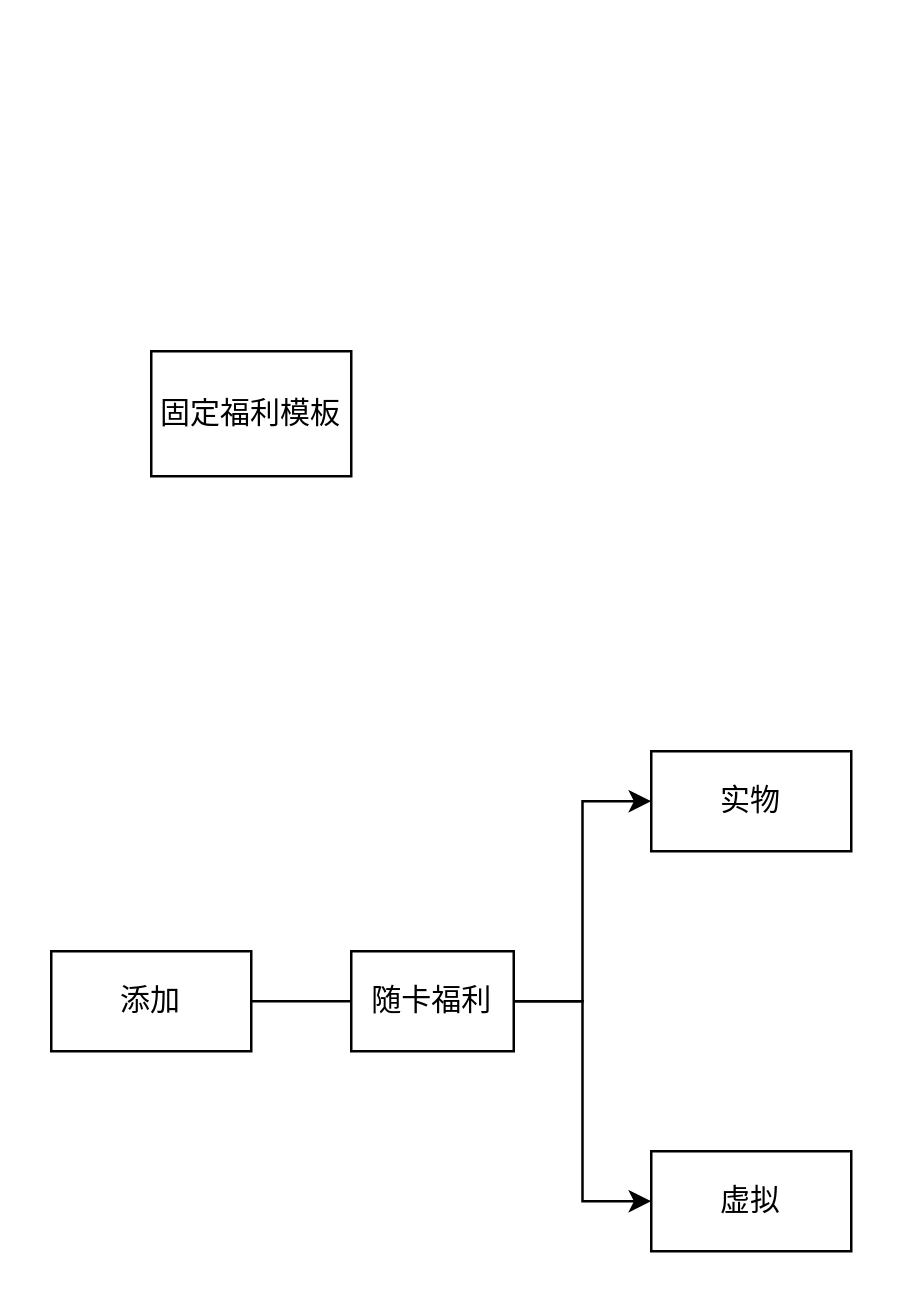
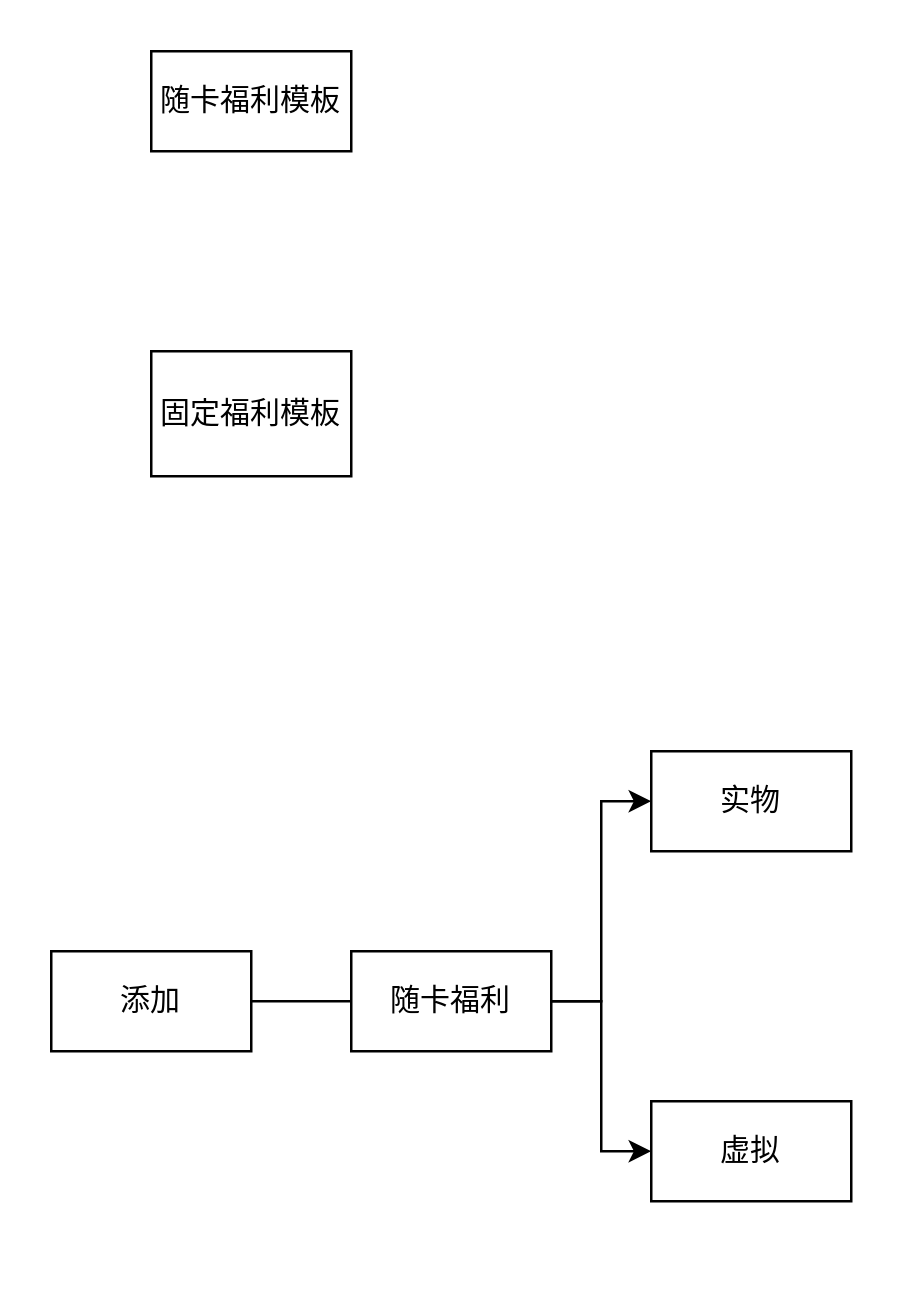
node "随卡福利模板": added
node "随卡福利": size 163x100 -> 200x100
node "虚拟": moved (751, 1201) -> (751, 1151)
